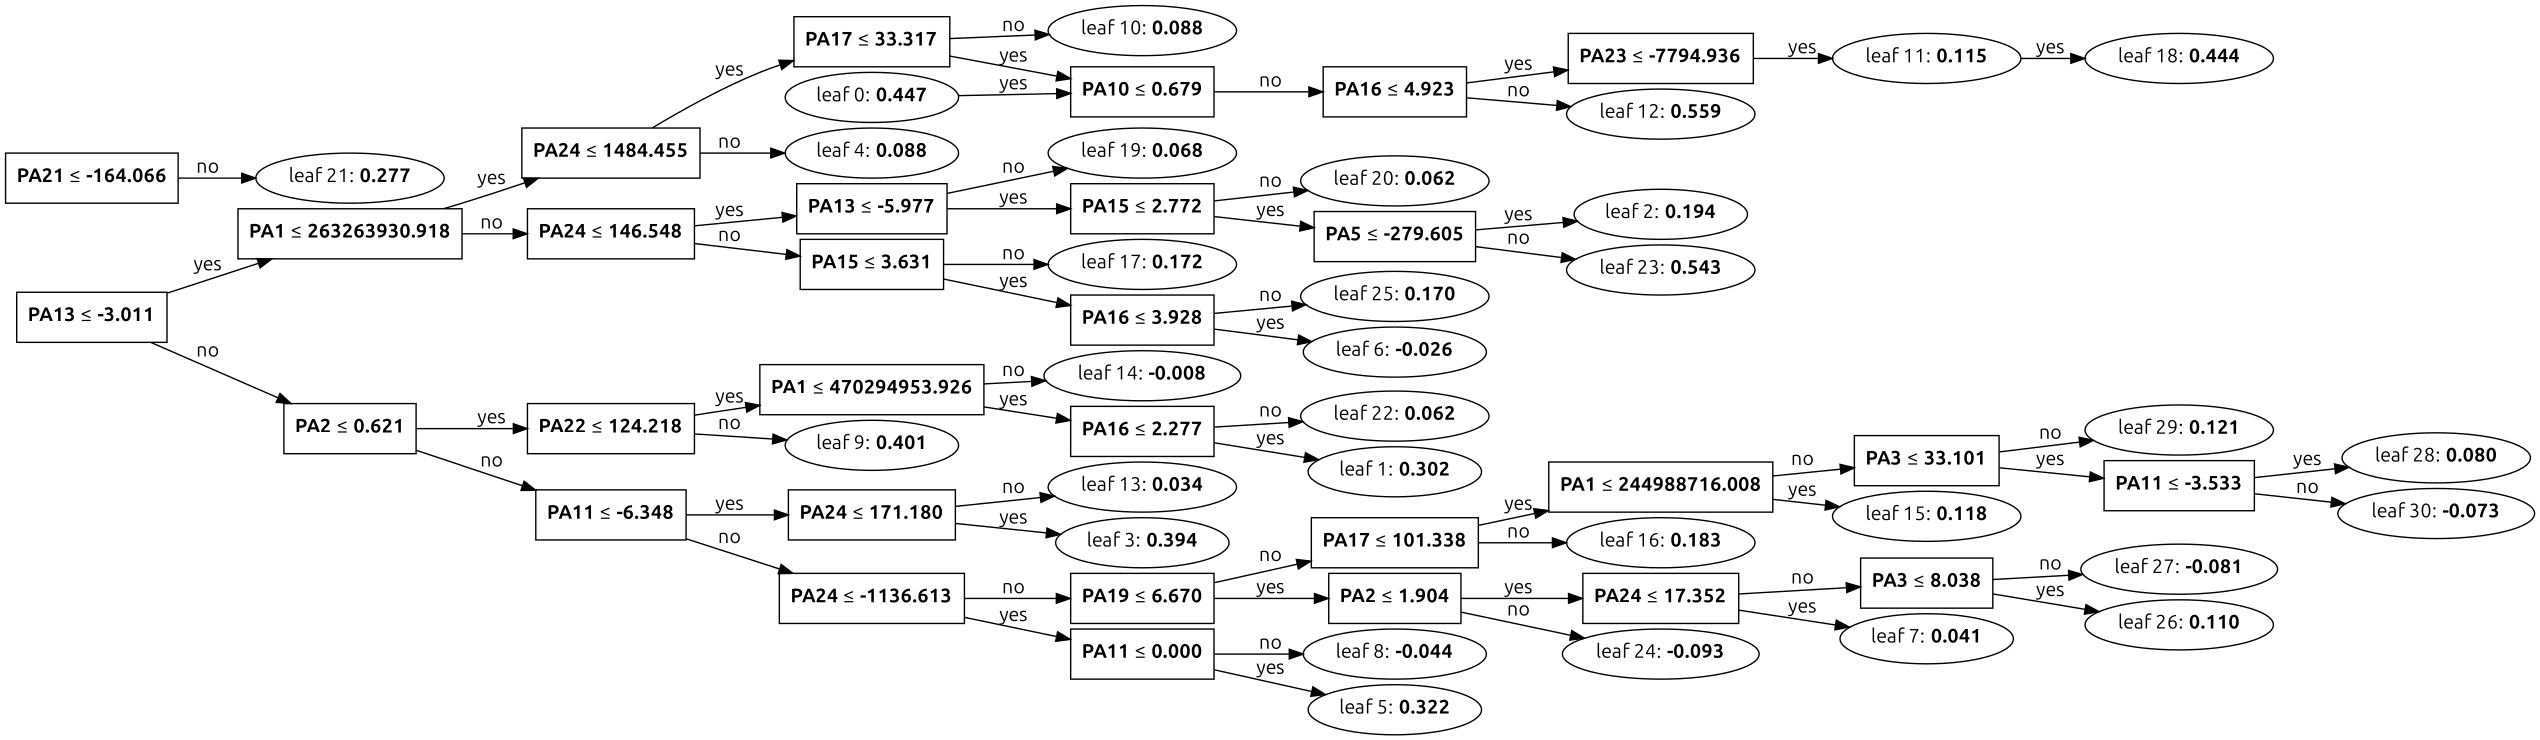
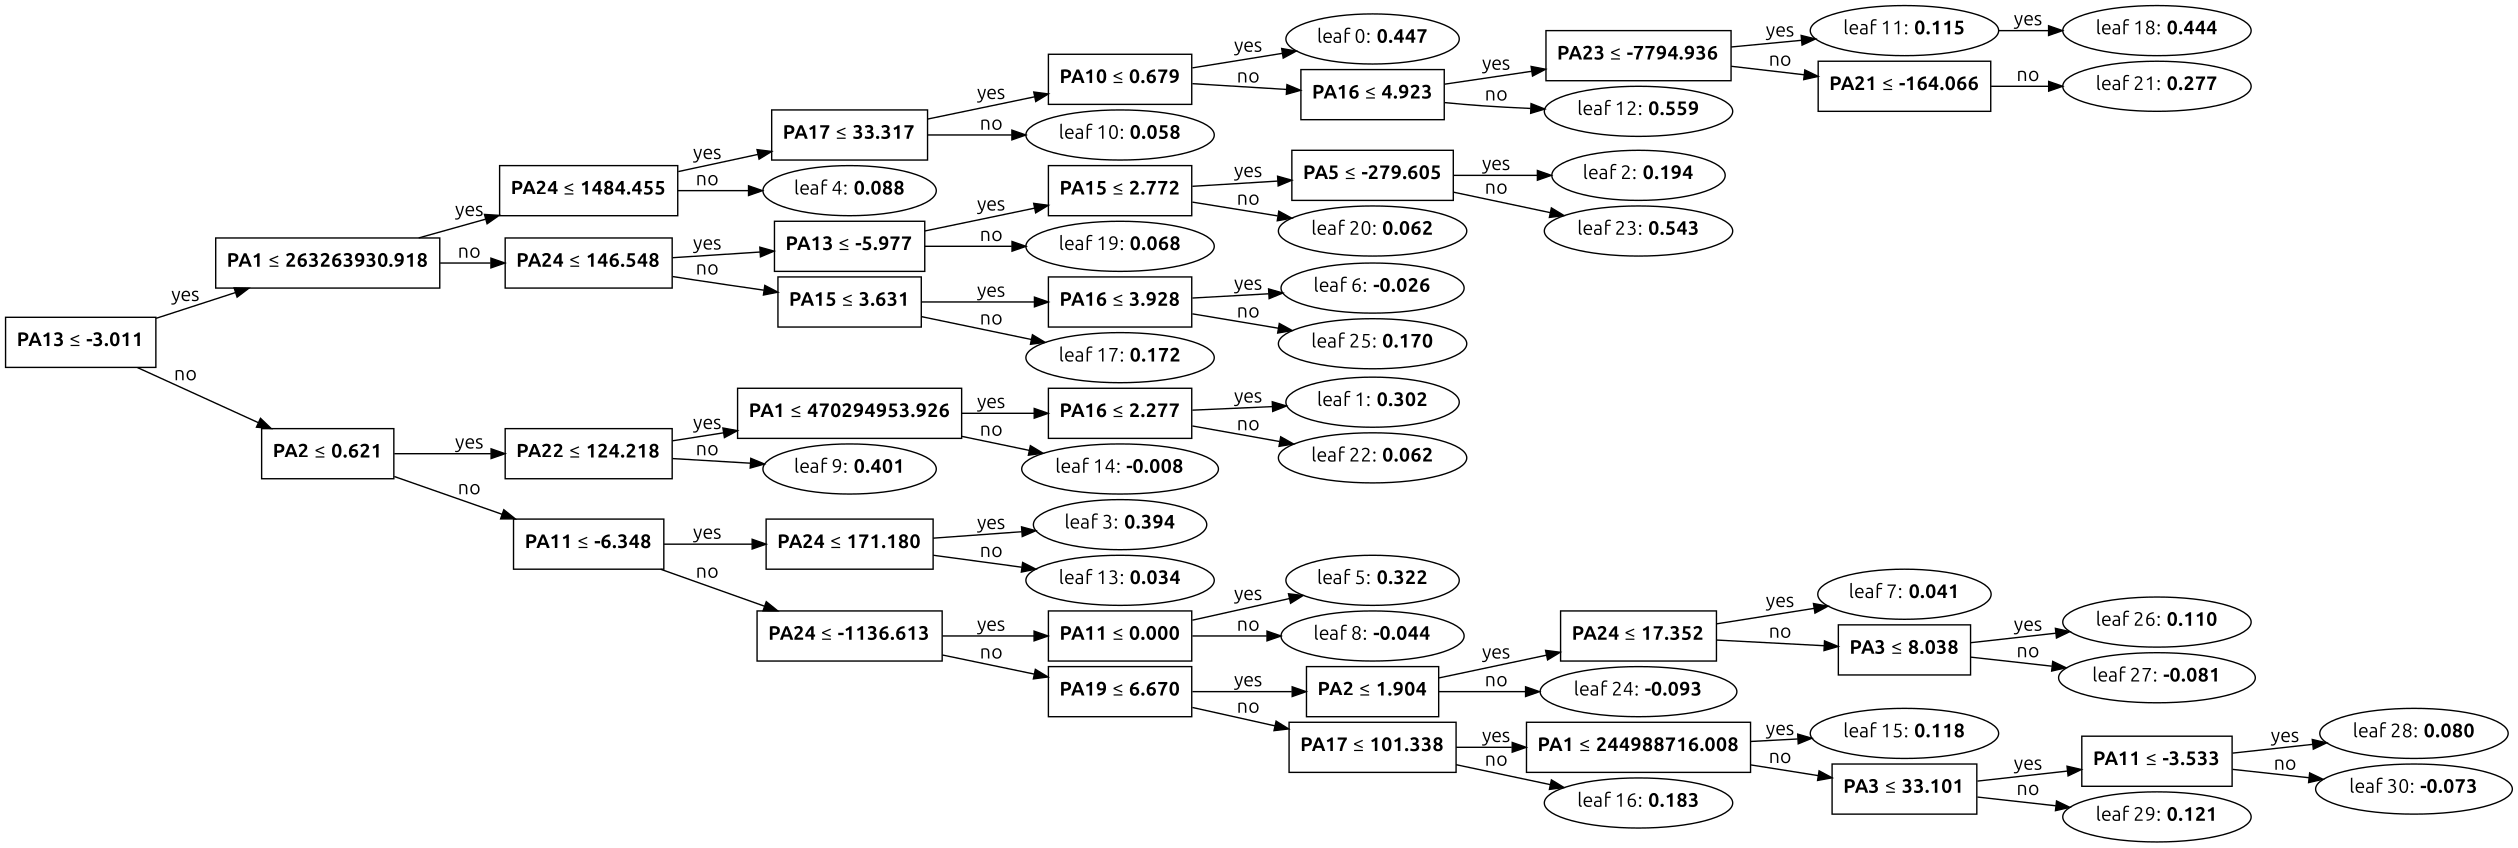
node "leaf 10:": text "0.088" -> "0.058"
edge "PA23" -> "PA21": added, label "no"
edge "leaf 0:" -> "PA10": reversed
